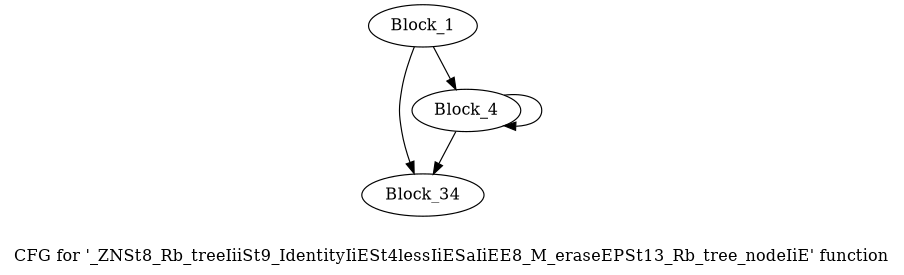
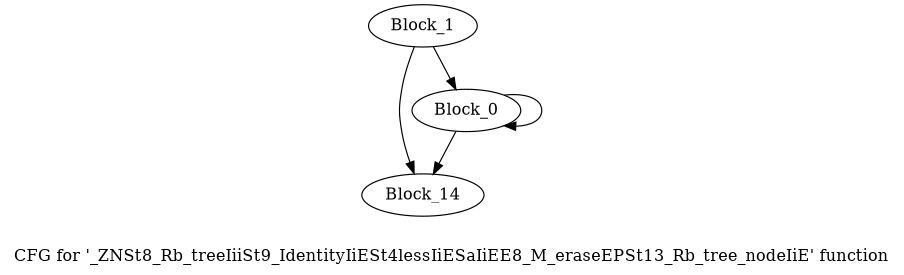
node "Block_4": label "Block_4" -> "Block_0"
node "Block_34": label "Block_34" -> "Block_14"
